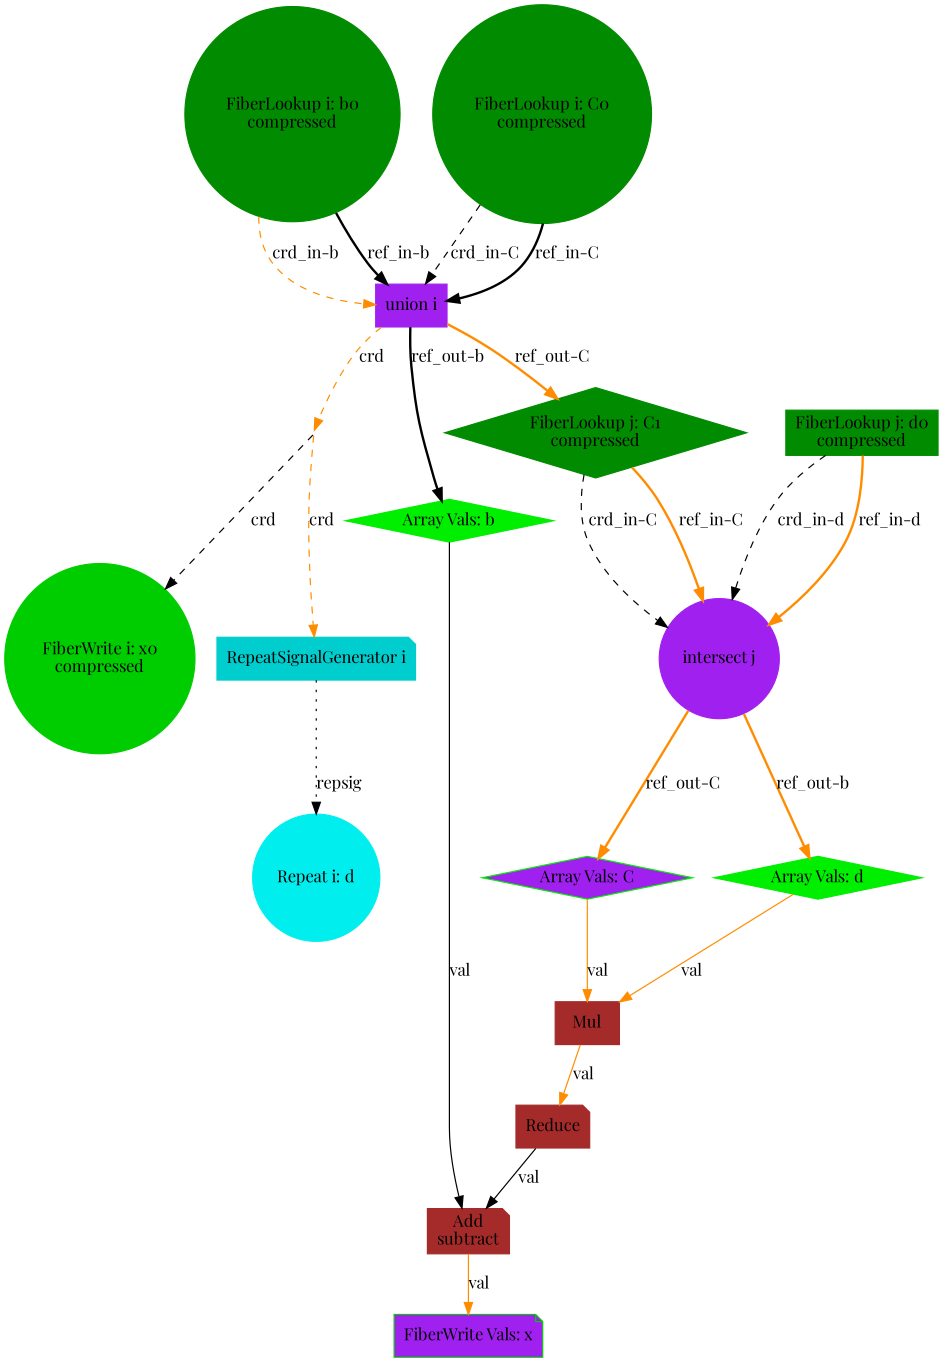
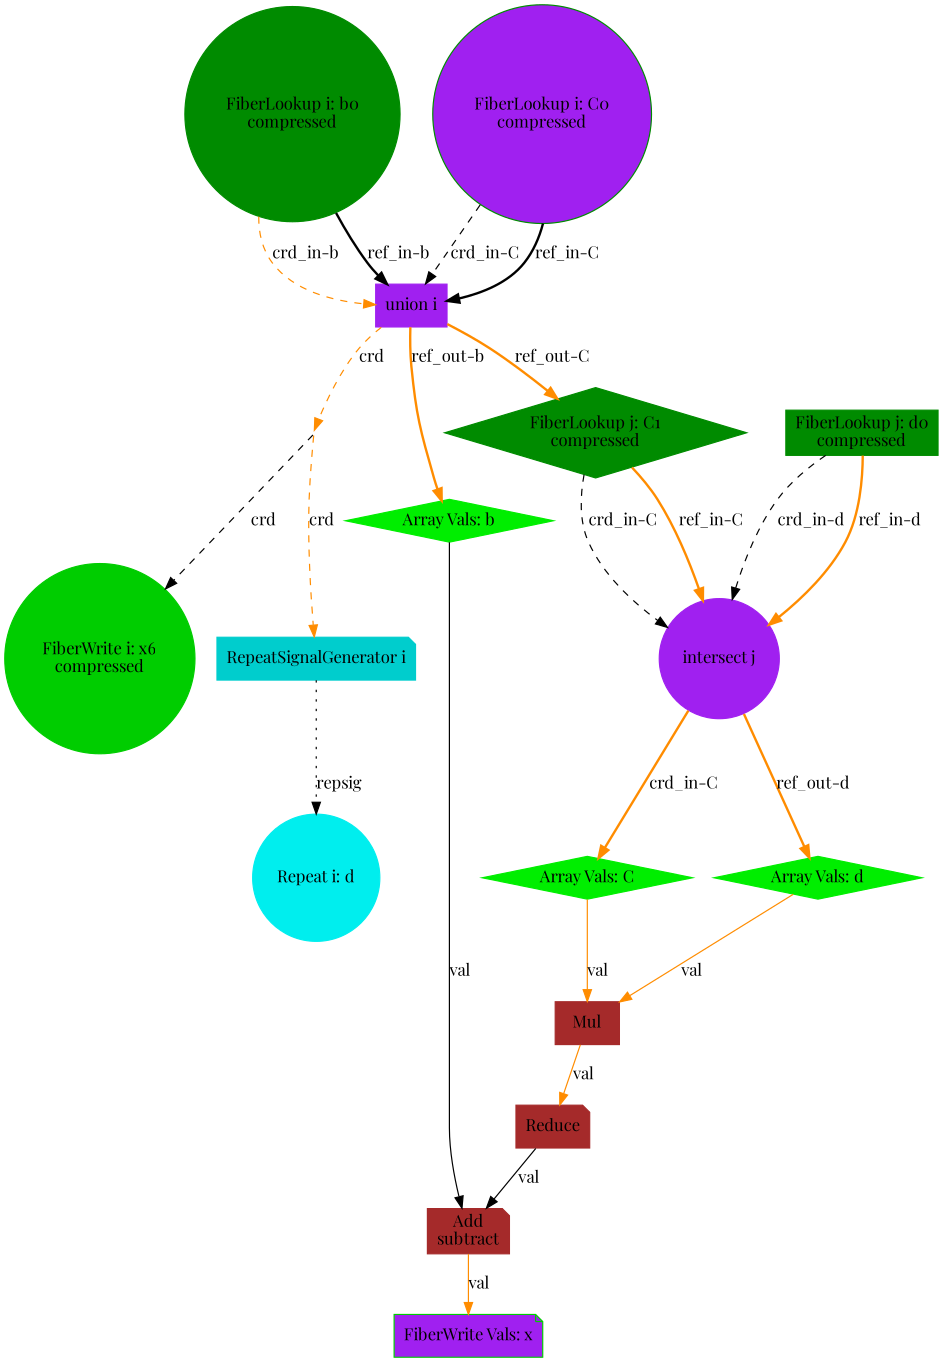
node "FiberLookup i: C0 compressed": fillcolor green4 -> purple
edge "union i" -> "Array Vals: b": color black -> darkorange
node "FiberWrite i: x0 compressed": label "FiberWrite i: x0 compressed" -> "FiberWrite i: x6 compressed"
edge "intersect j" -> "Array Vals: C": label "ref_out-C" -> "crd_in-C"
edge "intersect j" -> "Array Vals: d": label "ref_out-b" -> "ref_out-d"
node "Array Vals: C": fillcolor purple -> green2
